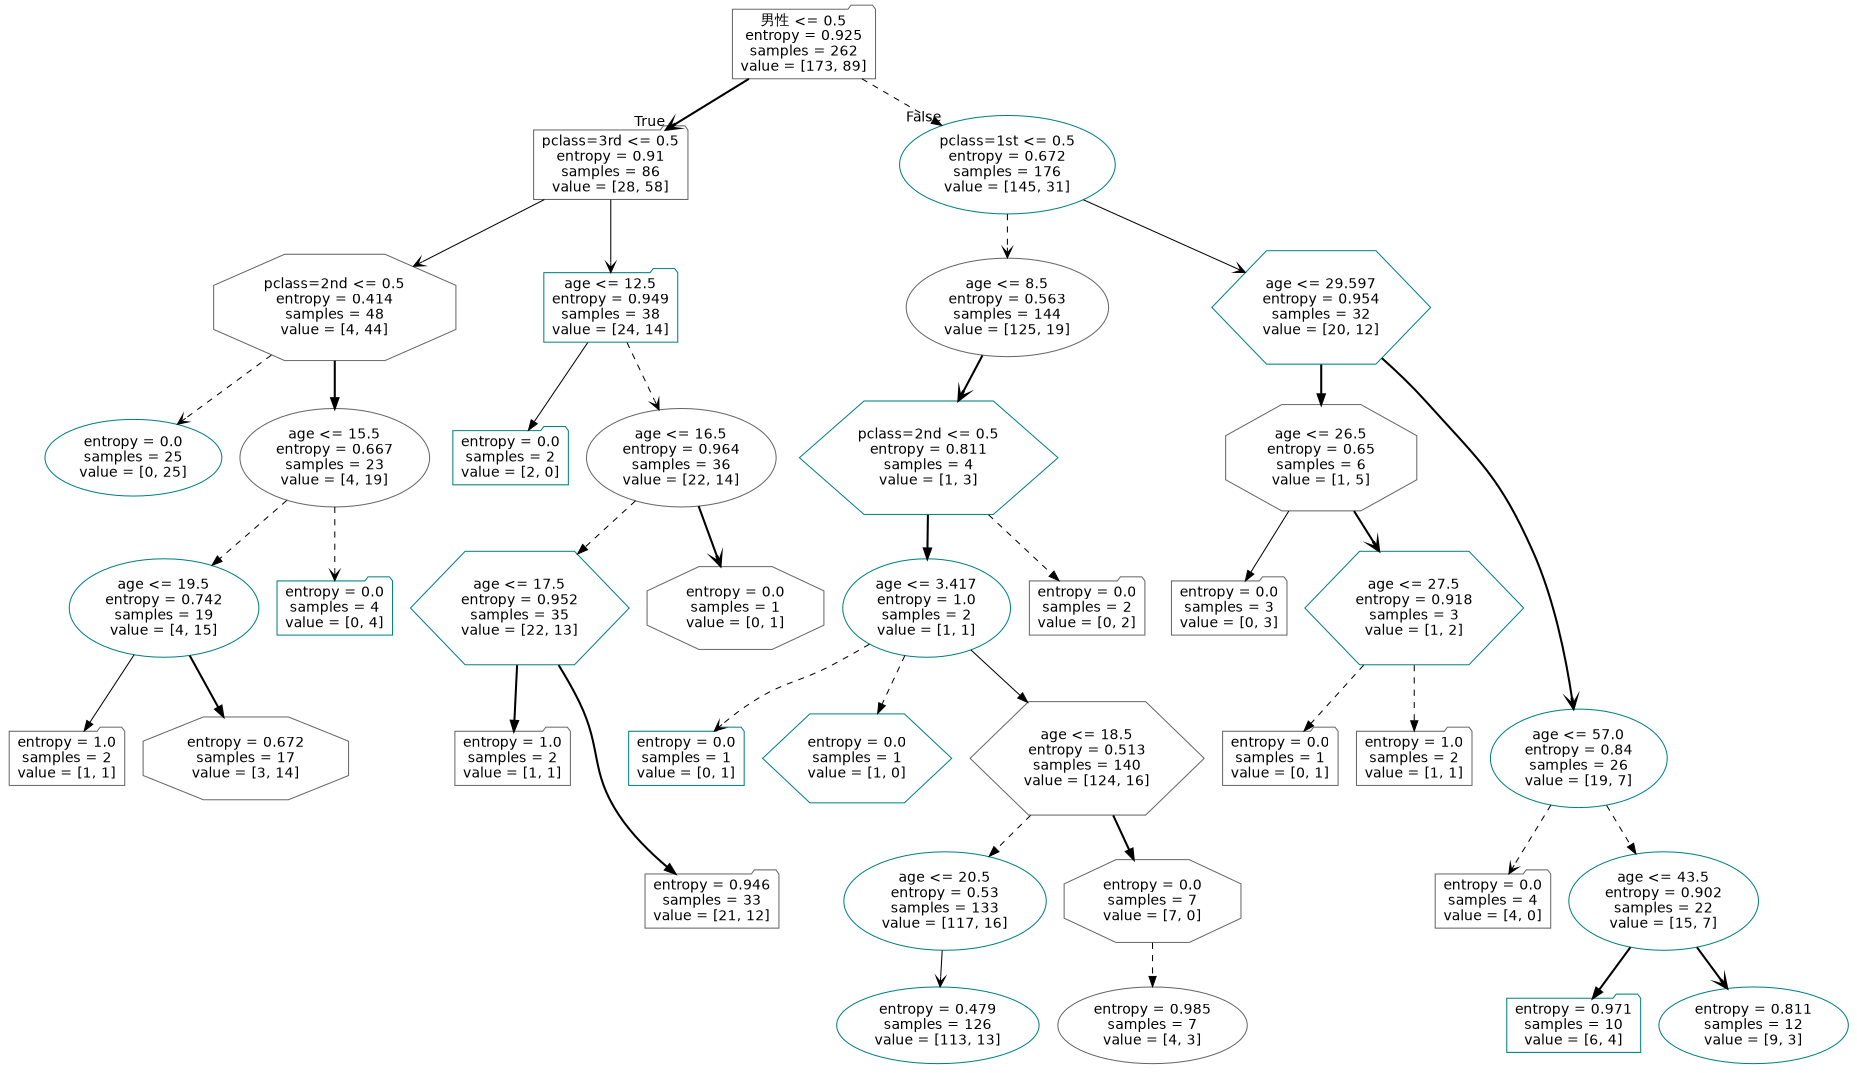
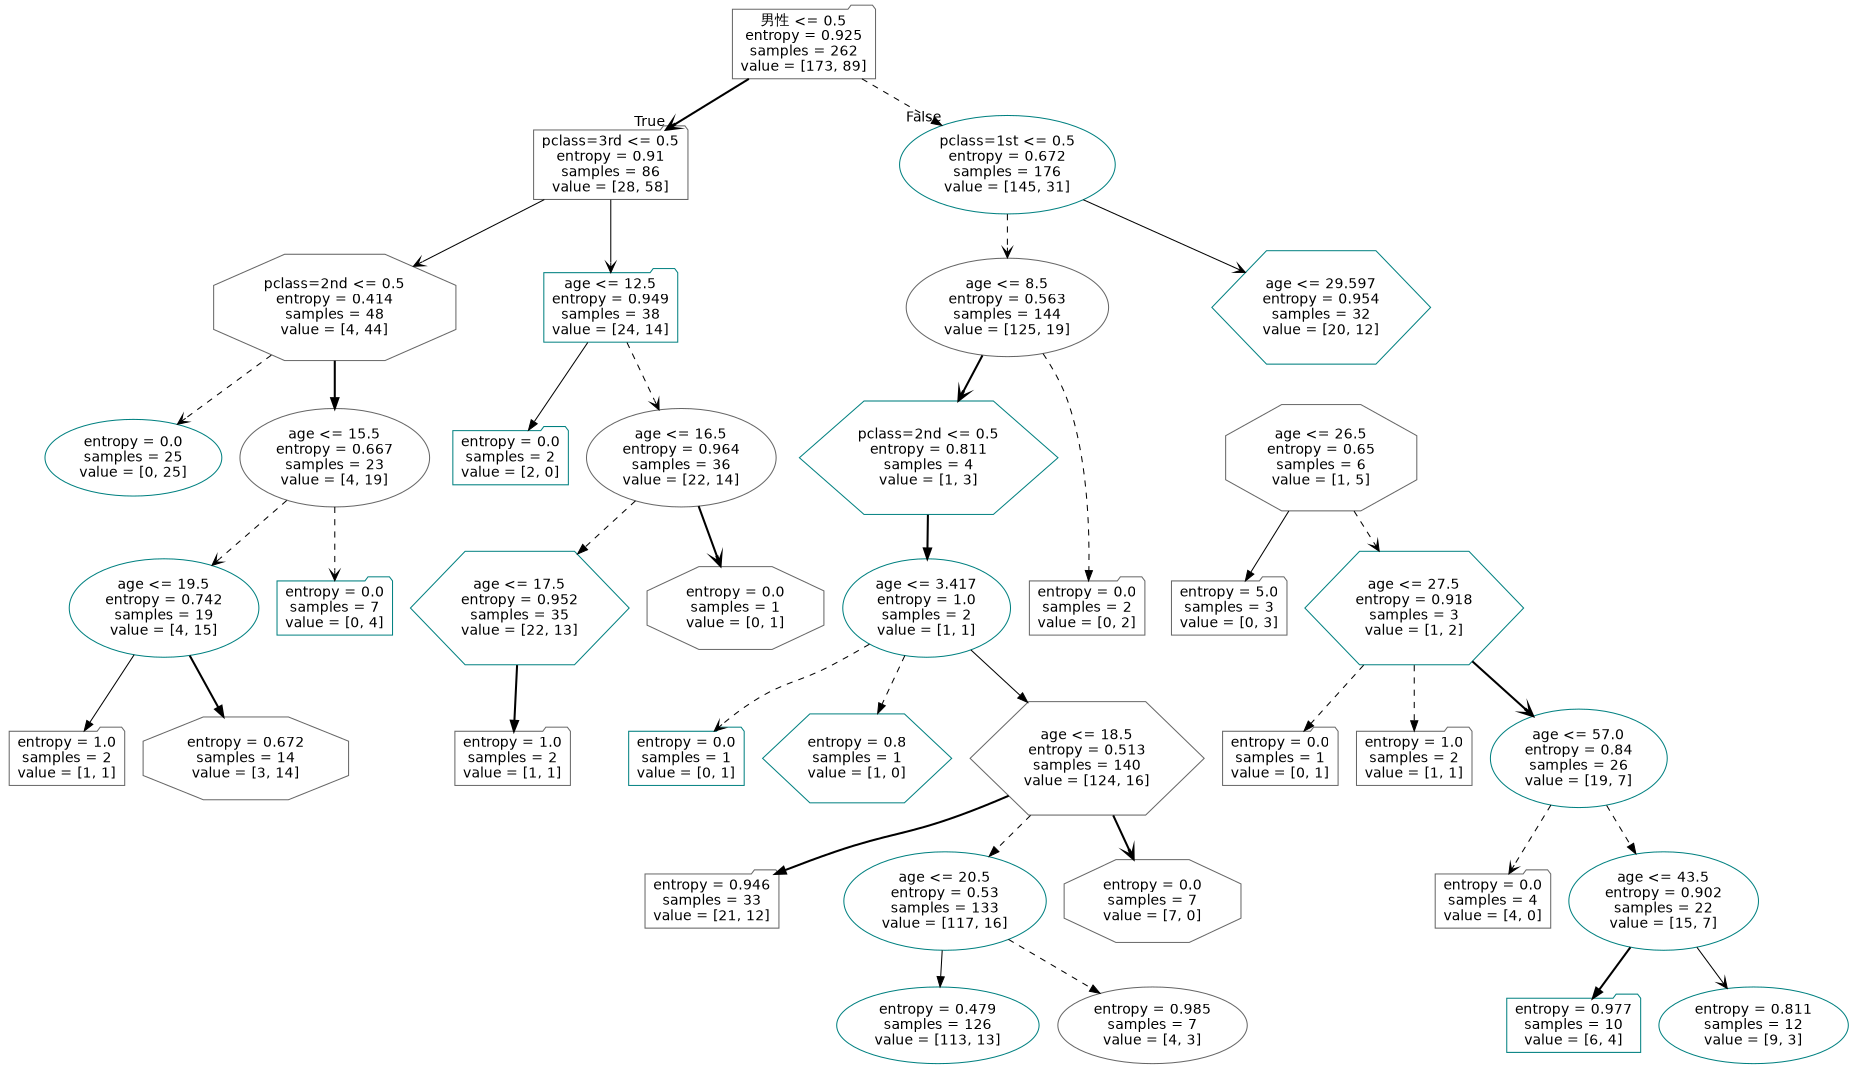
edge "age <= 29.597 entropy = 0.954 samples = 32 value = [20, 12]" -> "age <= 26.5 entropy = 0.65 samples = 6 value = [1, 5]": removed
edge "age <= 29.597 entropy = 0.954 samples = 32 value = [20, 12]" -> "age <= 57.0 entropy = 0.84 samples = 26 value = [19, 7]": now "age <= 27.5 entropy = 0.918 samples = 3 value = [1, 2]" -> "age <= 57.0 entropy = 0.84 samples = 26 value = [19, 7]"
edge "age <= 26.5 entropy = 0.65 samples = 6 value = [1, 5]" -> "age <= 27.5 entropy = 0.918 samples = 3 value = [1, 2]": style bold -> dashed
edge "age <= 15.5 entropy = 0.667 samples = 23 value = [4, 19]" -> "age <= 19.5 entropy = 0.742 samples = 19 value = [4, 15]": arrowhead normal -> vee
edge "pclass=2nd <= 0.5 entropy = 0.811 samples = 4 value = [1, 3]" -> "entropy = 0.0 samples = 2 value = [0, 2]": now "age <= 8.5 entropy = 0.563 samples = 144 value = [125, 19]" -> "entropy = 0.0 samples = 2 value = [0, 2]"
node "entropy = 0.0 samples = 4 value = [0, 4]": label "entropy = 0.0 samples = 4 value = [0, 4]" -> "entropy = 0.0 samples = 7 value = [0, 4]"
node "entropy = 0.0 samples = 3 value = [0, 3]": label "entropy = 0.0 samples = 3 value = [0, 3]" -> "entropy = 5.0 samples = 3 value = [0, 3]"
node "entropy = 0.672 samples = 17 value = [3, 14]": label "entropy = 0.672 samples = 17 value = [3, 14]" -> "entropy = 0.672 samples = 14 value = [3, 14]"
node "entropy = 0.0 samples = 1 value = [1, 0]": label "entropy = 0.0 samples = 1 value = [1, 0]" -> "entropy = 0.8 samples = 1 value = [1, 0]"
edge "age <= 17.5 entropy = 0.952 samples = 35 value = [22, 13]" -> "entropy = 0.946 samples = 33 value = [21, 12]": now "age <= 18.5 entropy = 0.513 samples = 140 value = [124, 16]" -> "entropy = 0.946 samples = 33 value = [21, 12]"
edge "age <= 18.5 entropy = 0.513 samples = 140 value = [124, 16]" -> "entropy = 0.0 samples = 7 value = [7, 0]": arrowhead normal -> vee
edge "entropy = 0.0 samples = 7 value = [7, 0]" -> "entropy = 0.985 samples = 7 value = [4, 3]": now "age <= 20.5 entropy = 0.53 samples = 133 value = [117, 16]" -> "entropy = 0.985 samples = 7 value = [4, 3]"
edge "age <= 20.5 entropy = 0.53 samples = 133 value = [117, 16]" -> "entropy = 0.479 samples = 126 value = [113, 13]": arrowhead vee -> normal
edge "age <= 43.5 entropy = 0.902 samples = 22 value = [15, 7]" -> "entropy = 0.811 samples = 12 value = [9, 3]": style bold -> solid
node "entropy = 0.971 samples = 10 value = [6, 4]": label "entropy = 0.971 samples = 10 value = [6, 4]" -> "entropy = 0.977 samples = 10 value = [6, 4]"
